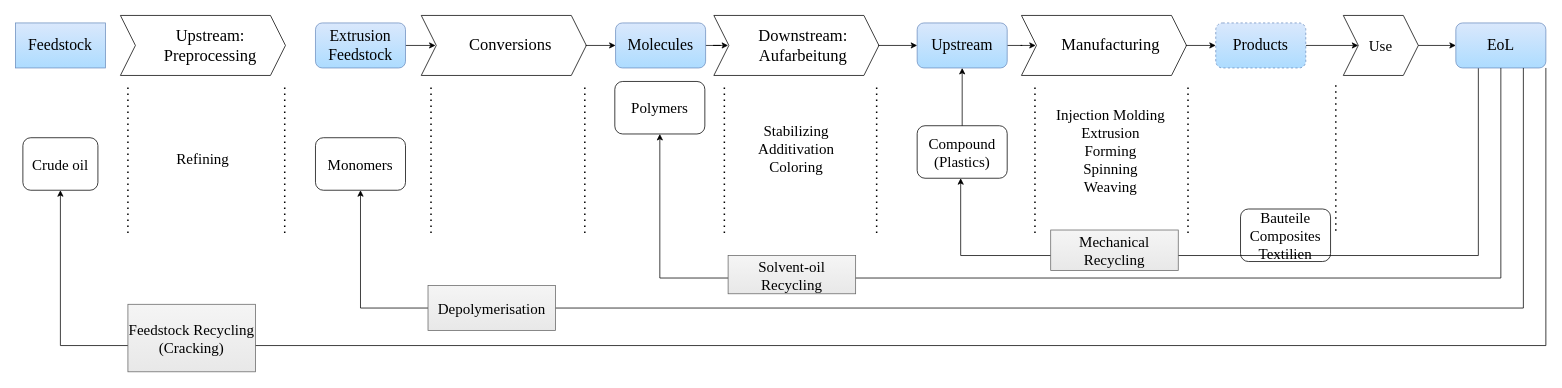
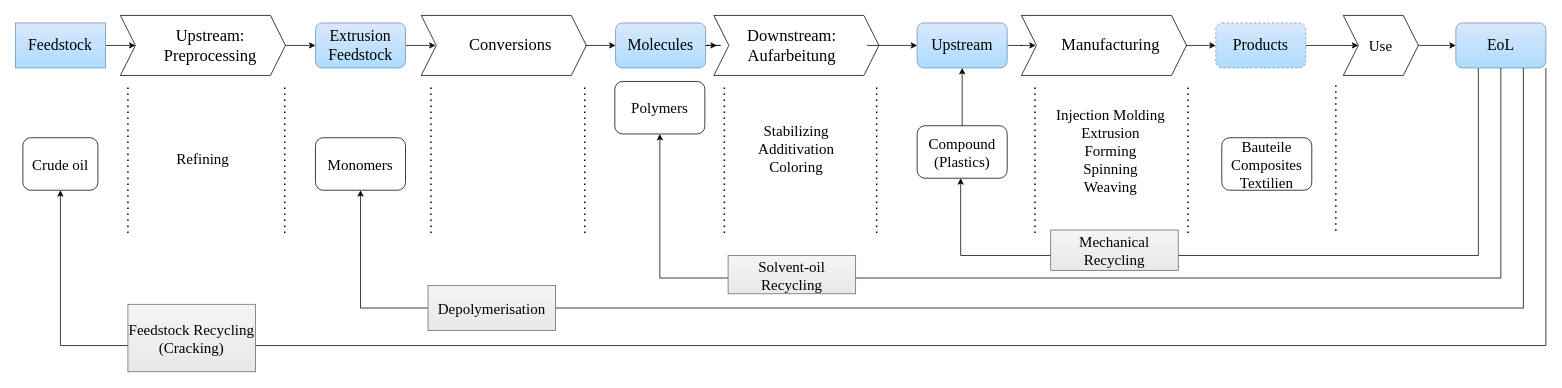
edge "Feedstock" -> "Upstream: Preprocessing": added
edge "Upstream: Preprocessing" -> "Extrusion Feedstock": added
node "Downstream: Aufarbeitung": moved (803, 45) -> (792, 45)
node "Bauteile Composites Textilien": moved (1285, 235) -> (1266, 164)
